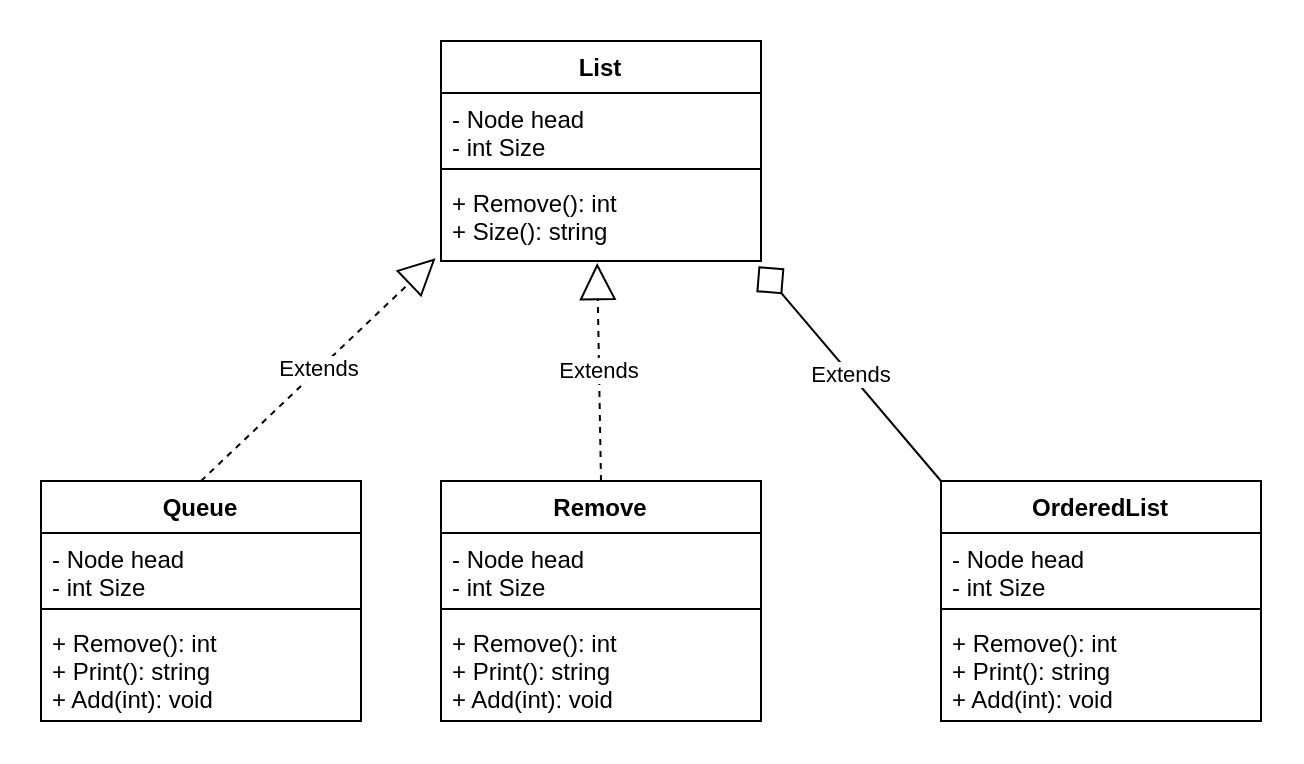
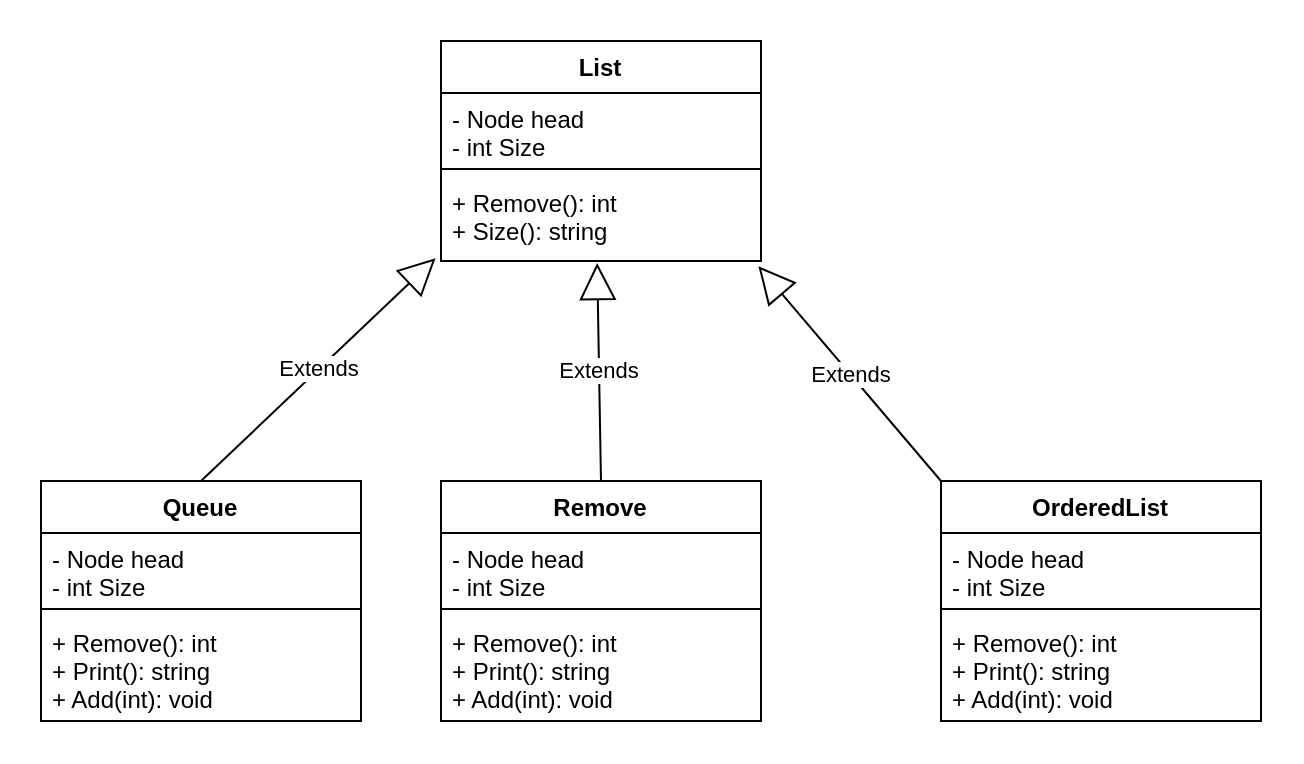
edge "OrderedList" -> "+ Remove(): int + Size(): string": arrowhead diamond -> block
edge "Queue" -> "+ Remove(): int + Size(): string": style dashed -> solid
edge "Remove" -> "+ Remove(): int + Size(): string": style dashed -> solid
